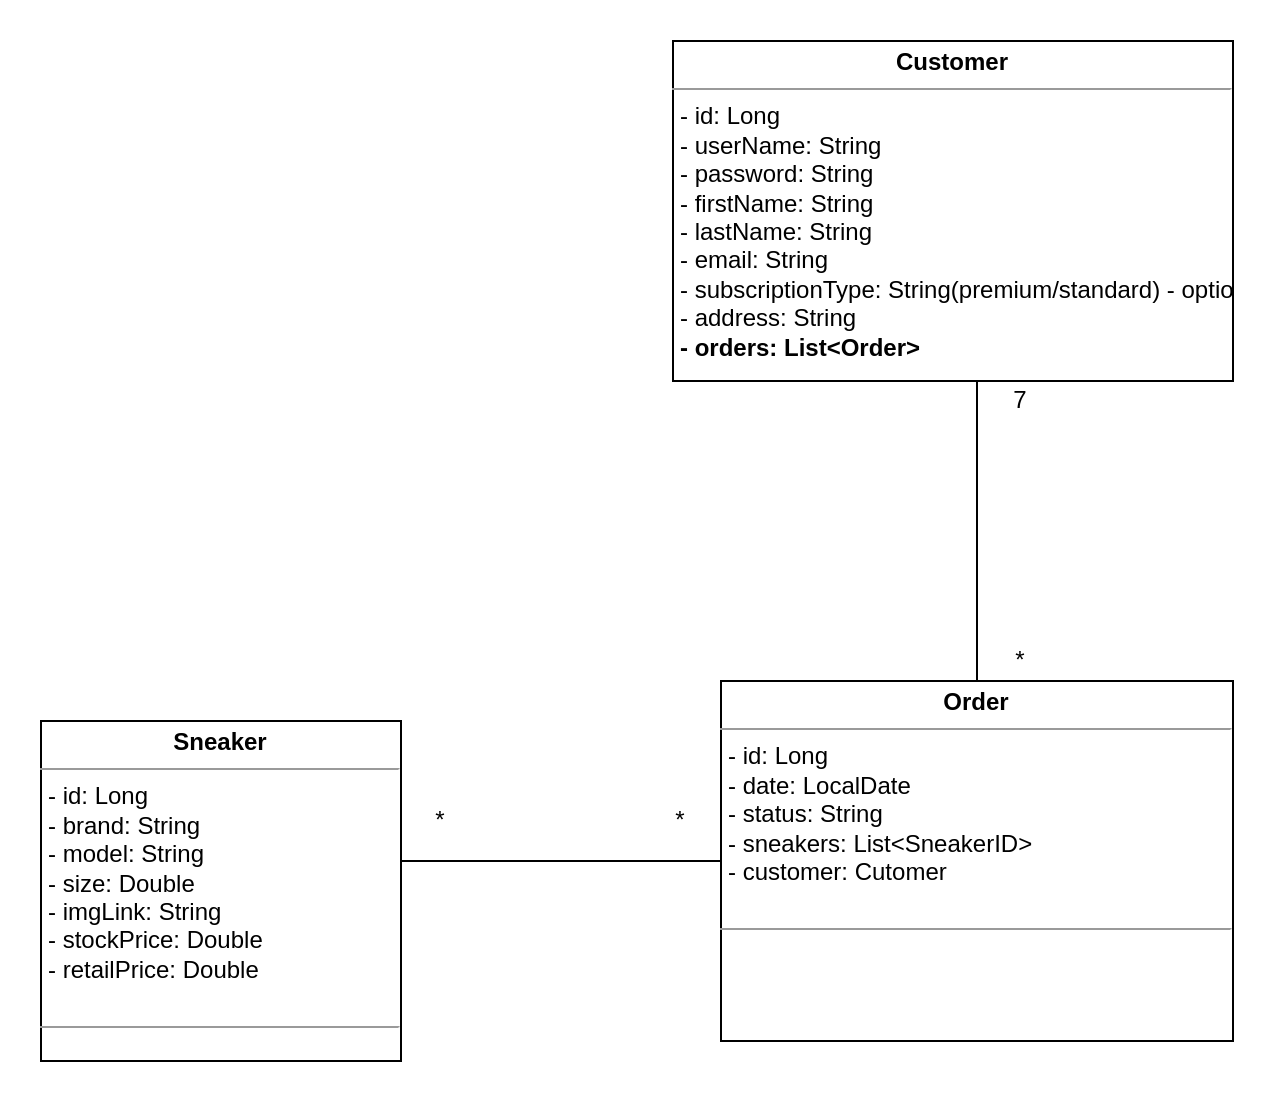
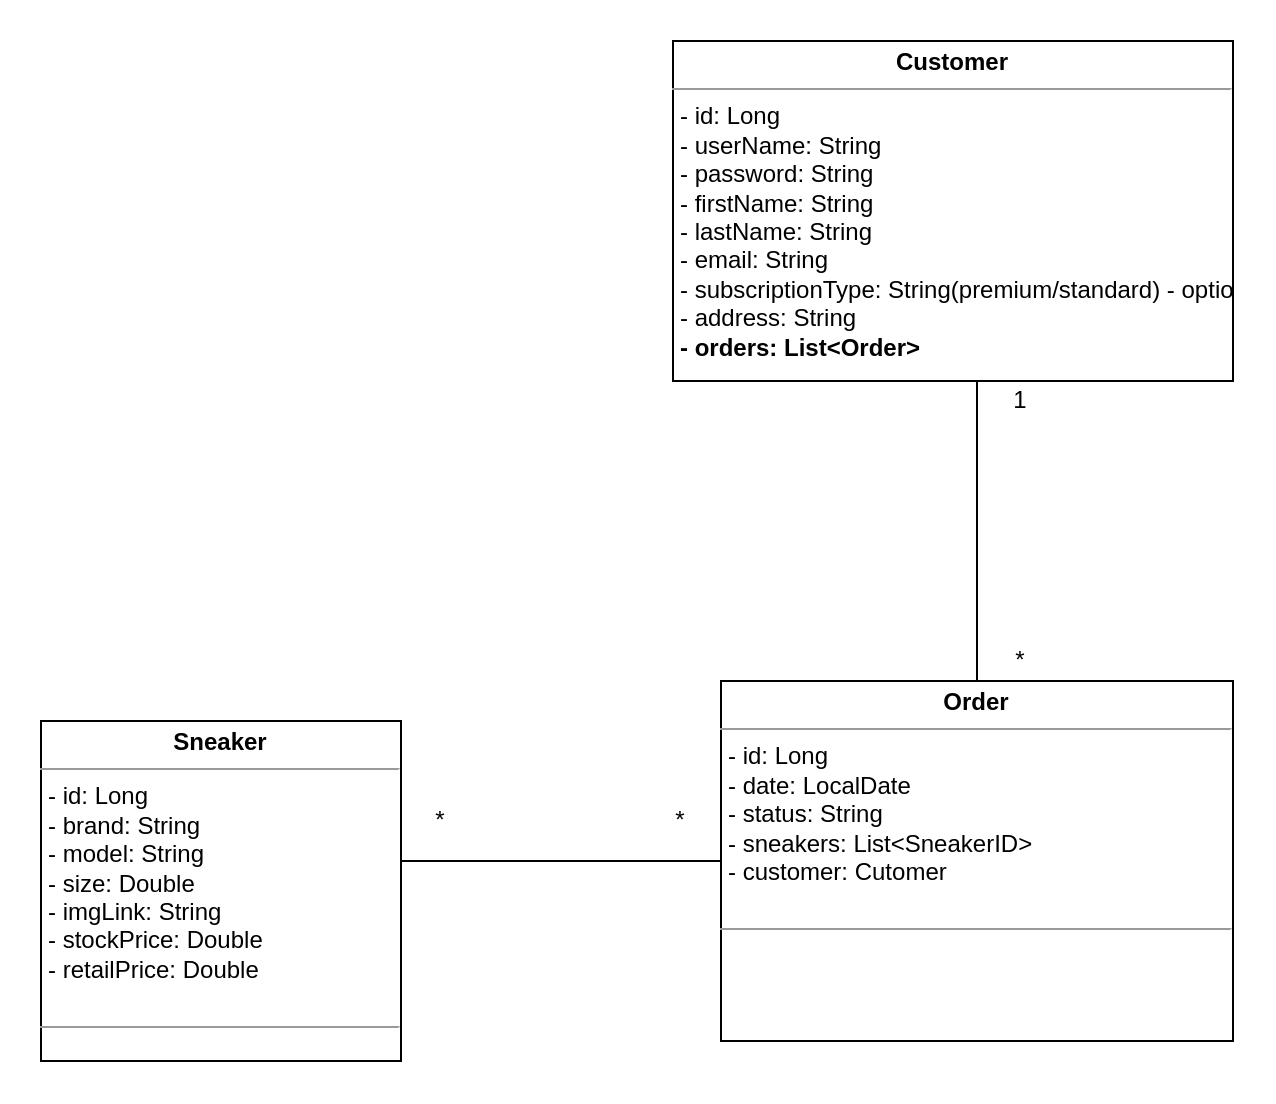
node "7": label "7" -> "1"
